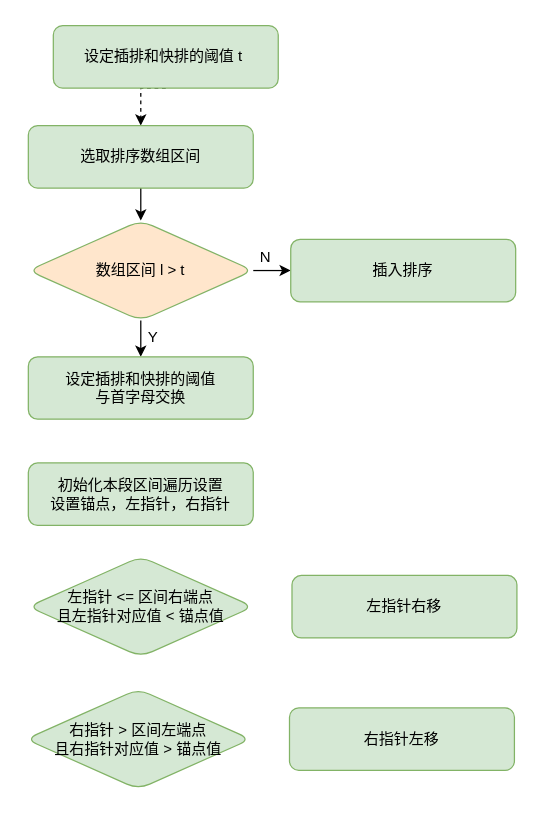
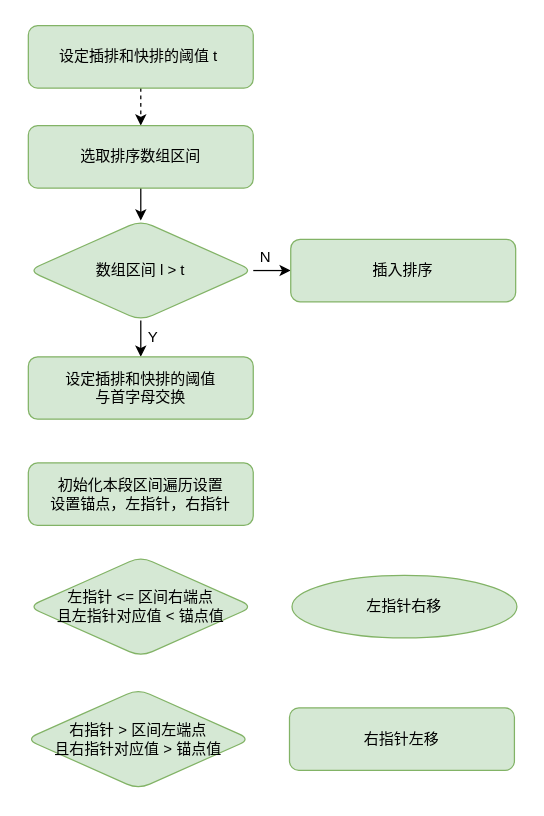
node "设定插排和快排的阈值 t": moved (166, 57) -> (141, 57)
node "数组区间 l > t": fillcolor #ffe6cc -> #d5e8d4
node "左指针右移": shape rounded rectangle -> ellipse
